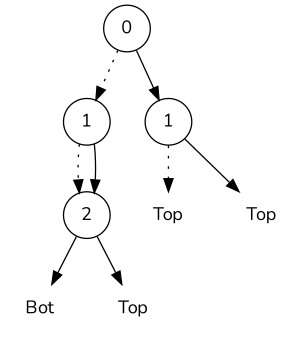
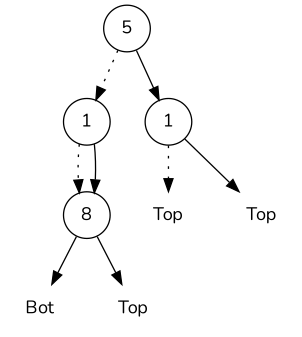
node "0": label "0" -> "5"
node "2": label "2" -> "8"
